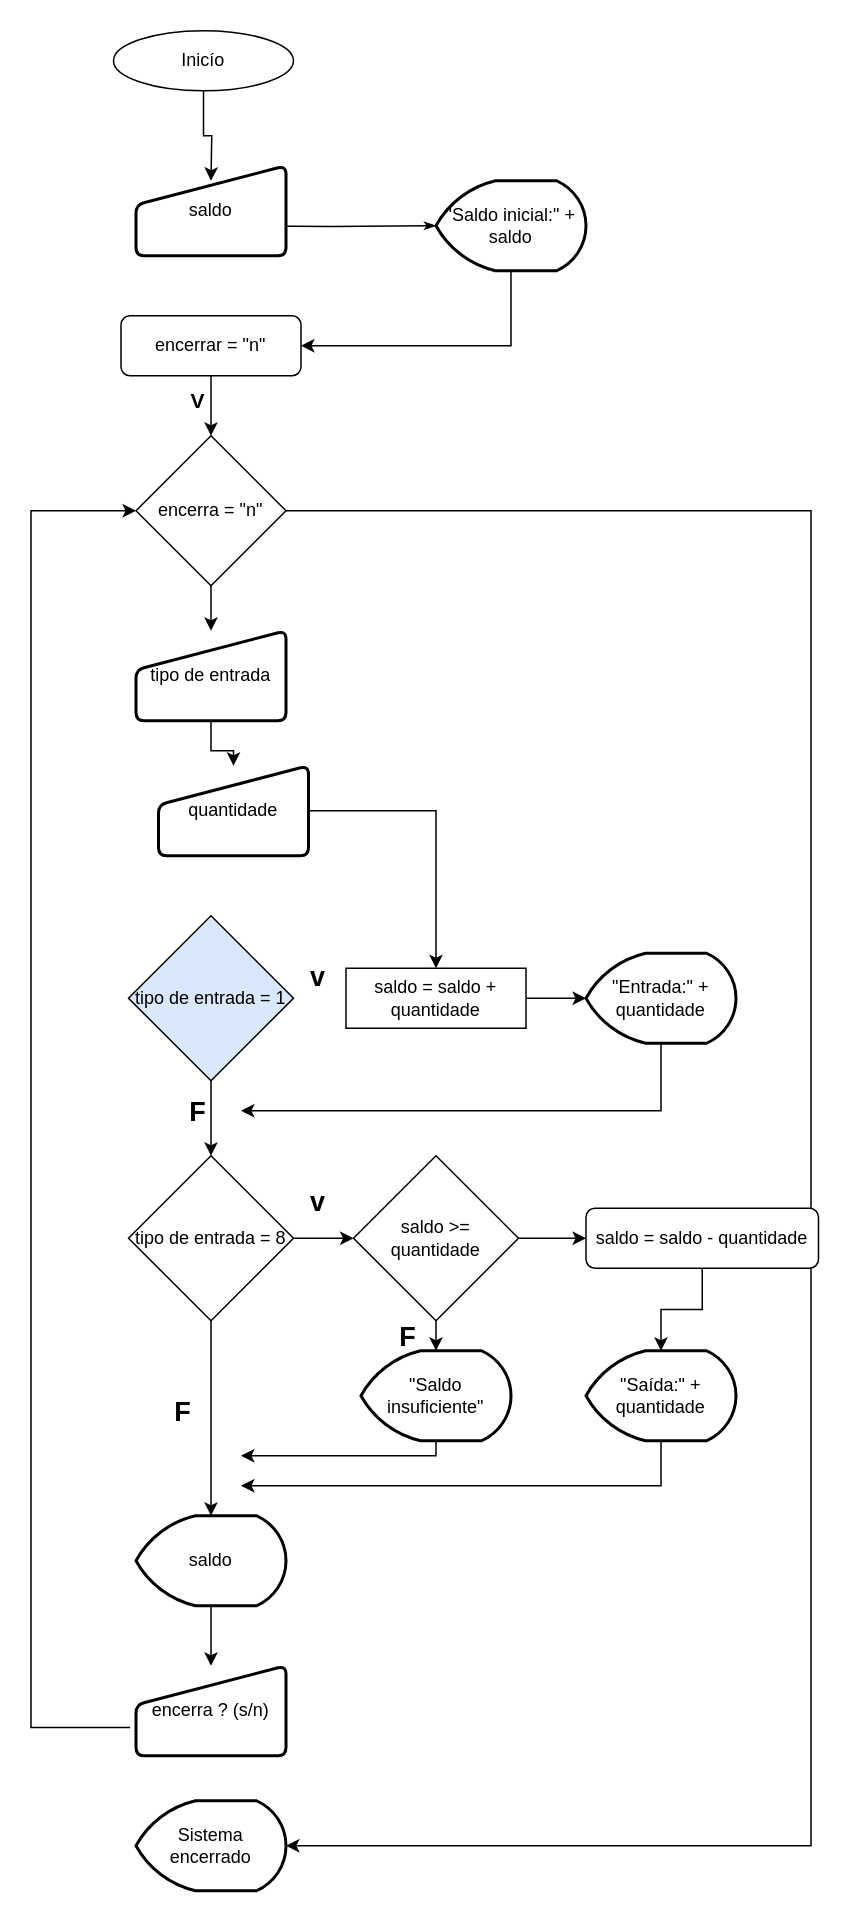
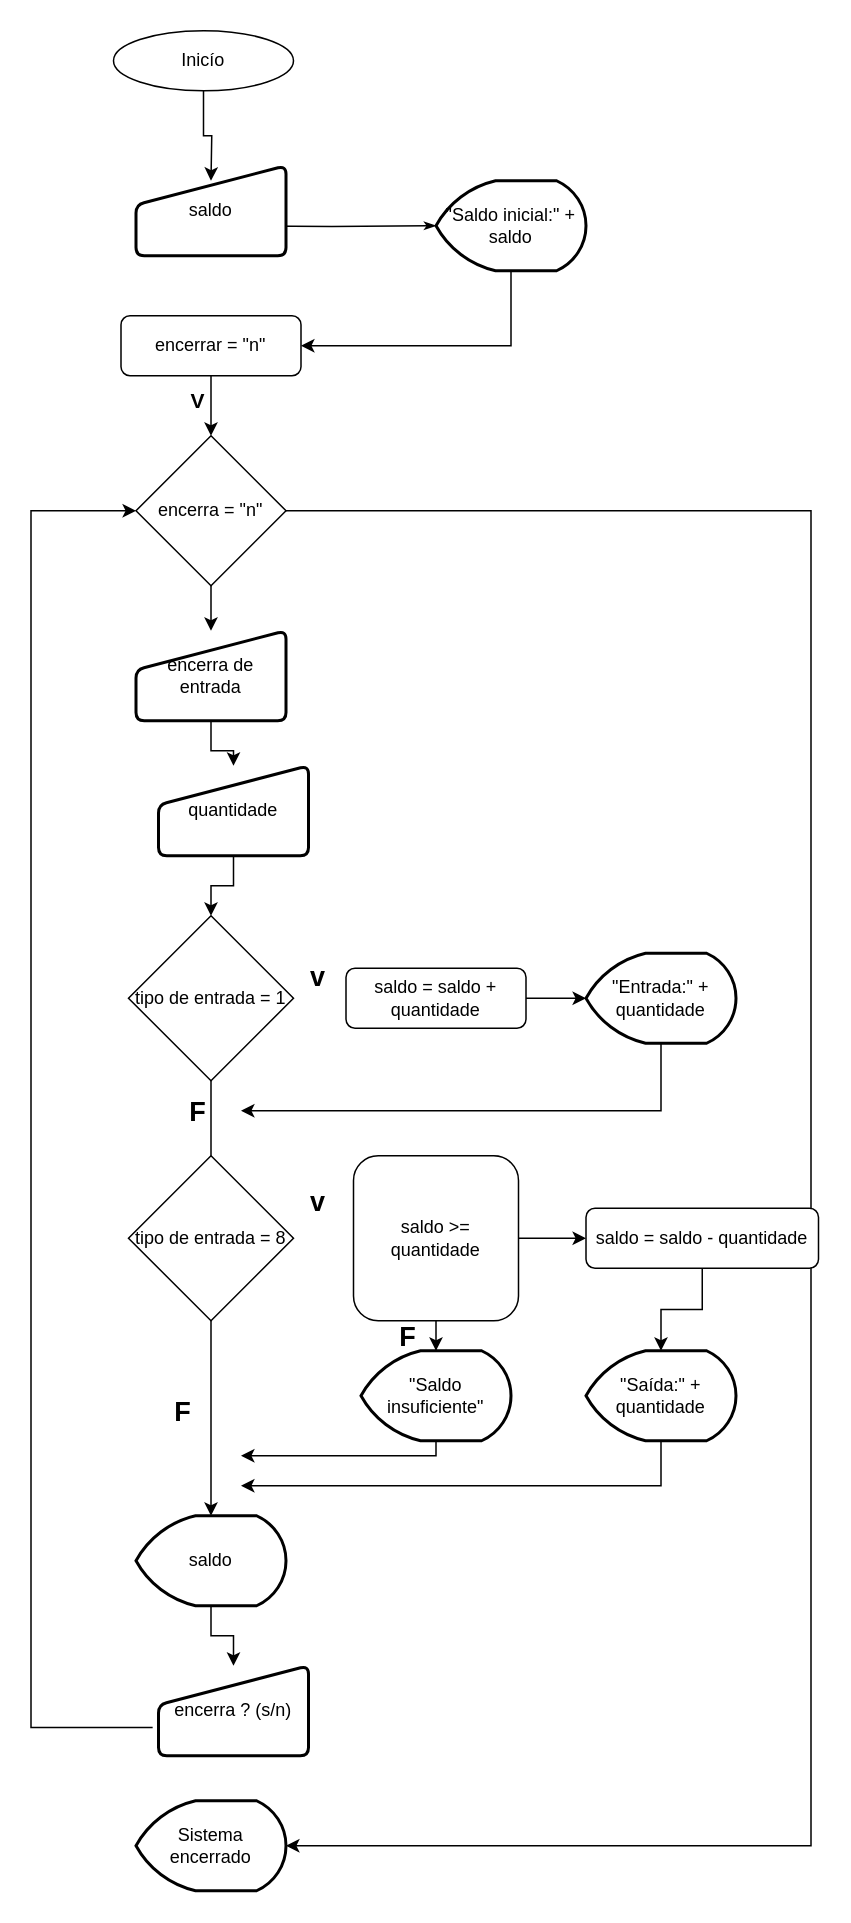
node "tipo de entrada": label "tipo de entrada" -> "encerra de entrada"
edge "quantidade" -> "saldo = saldo + quantidade": now "quantidade" -> "tipo de entrada = 1"
node "tipo de entrada = 1": fillcolor #dae8fc -> #ffffff
node "saldo = saldo + quantidade": shape rectangle -> rounded rectangle
edge "tipo de entrada = 1" -> "tipo de entrada = 8": arrowhead classic -> none
edge "tipo de entrada = 8" -> "saldo >= quantidade": removed
node "saldo >= quantidade": shape diamond -> rounded rectangle
node "encerra ? (s/n)": moved (211, 1711) -> (233, 1711)
